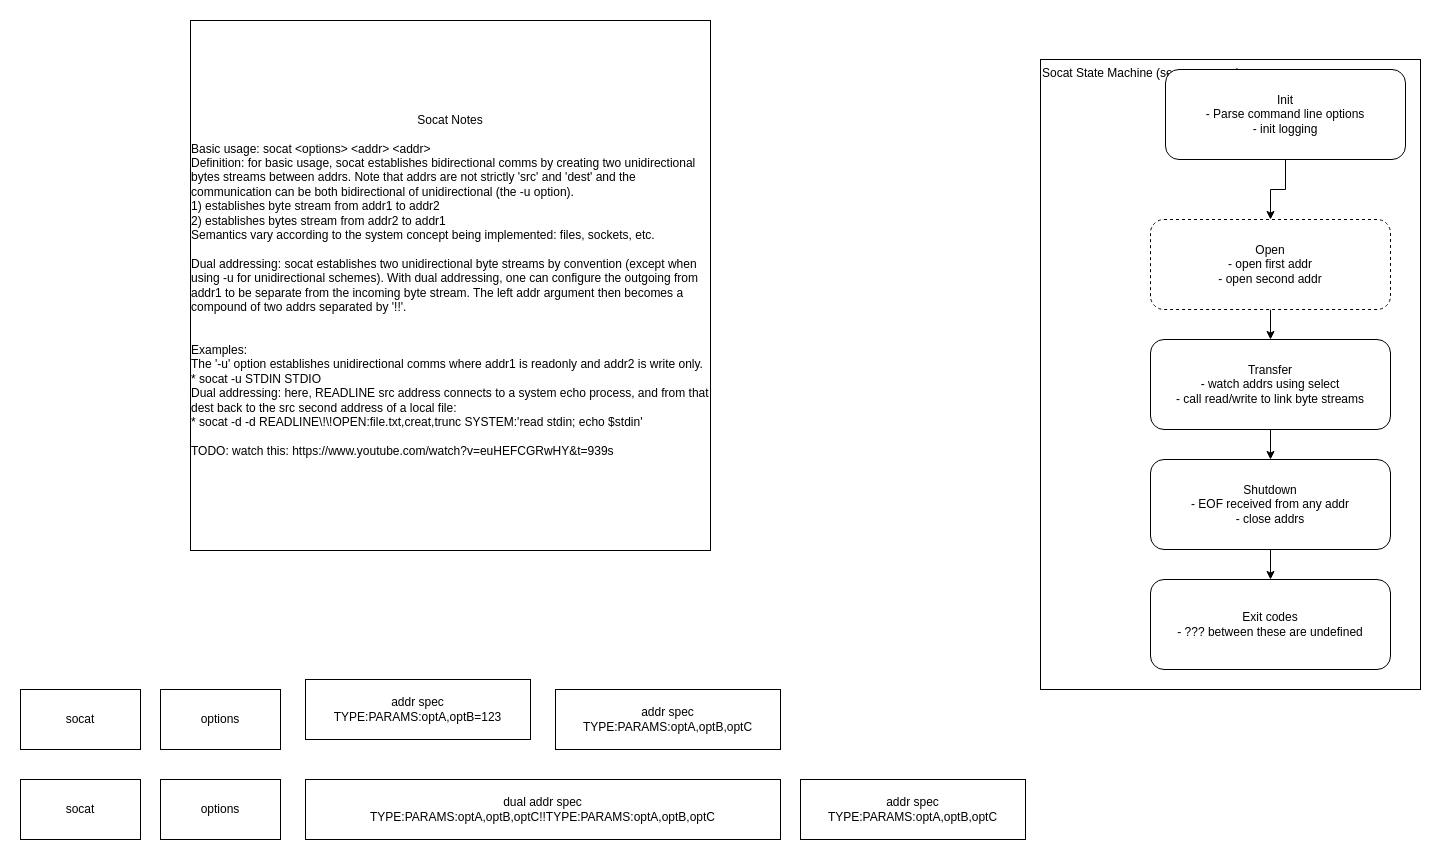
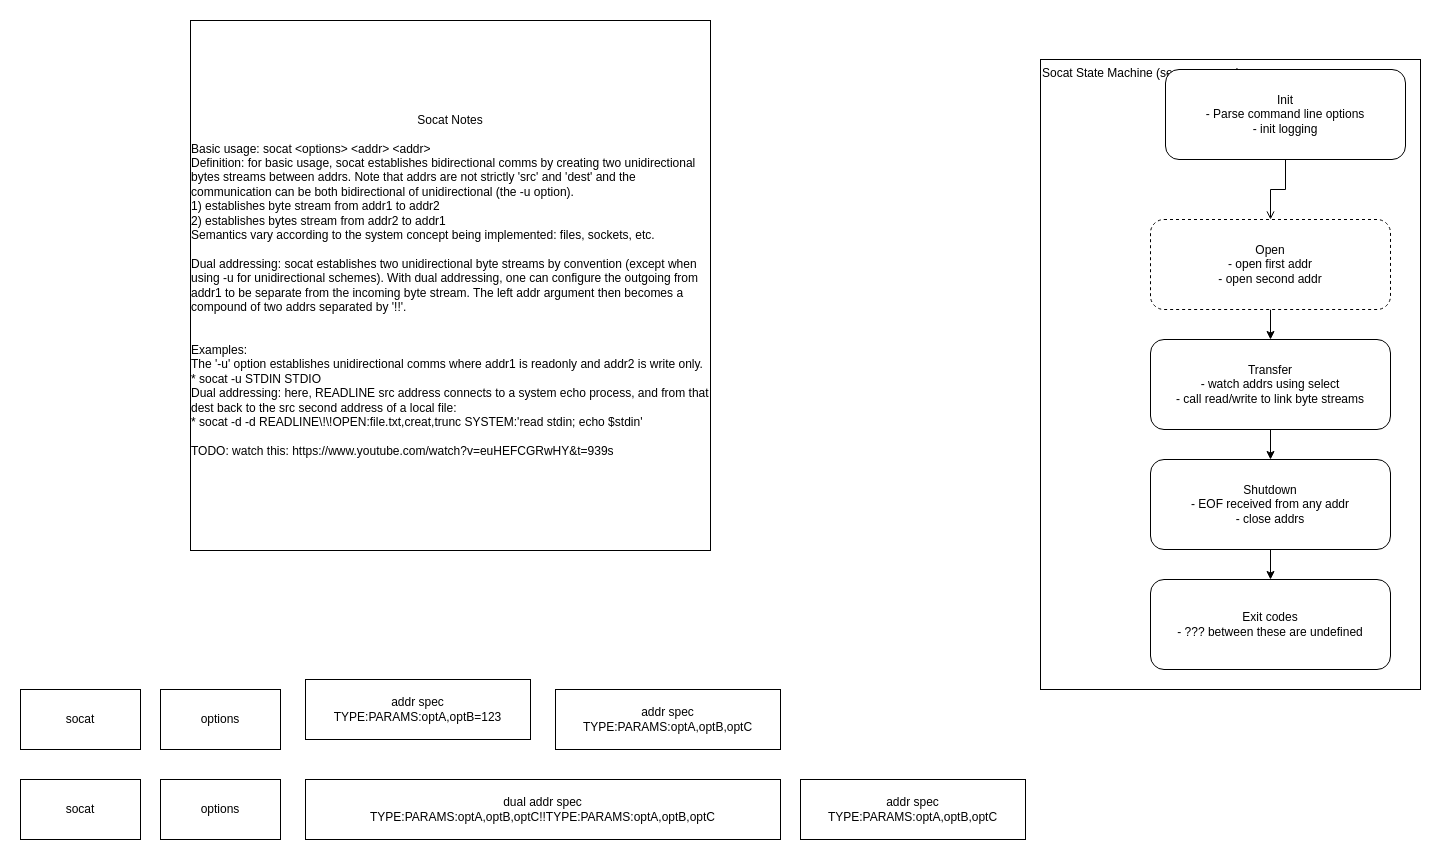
edge "Init - Parse command line options - init logging" -> "Open - open first addr - open second addr": arrowhead classic -> open
